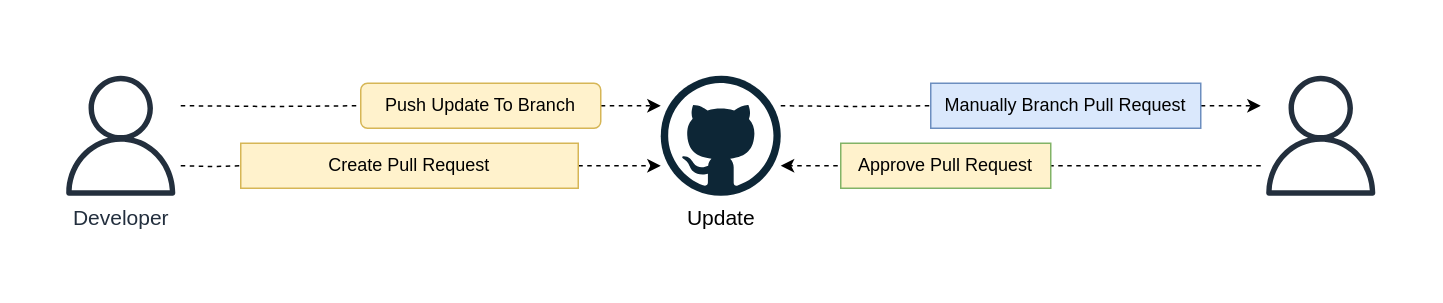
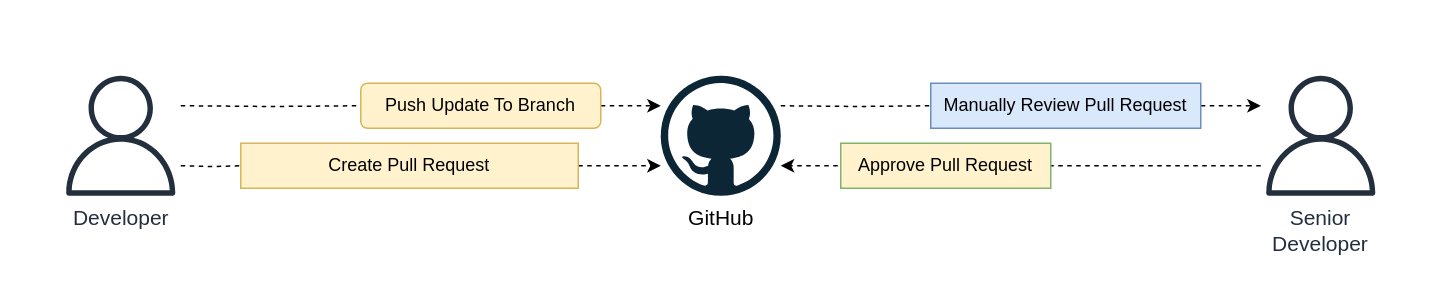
node "Manually Branch Pull Request": label "Manually Branch Pull Request" -> "Manually Review Pull Request"
node "Update": label "Update" -> "GitHub"
node "Senior Developer": added
